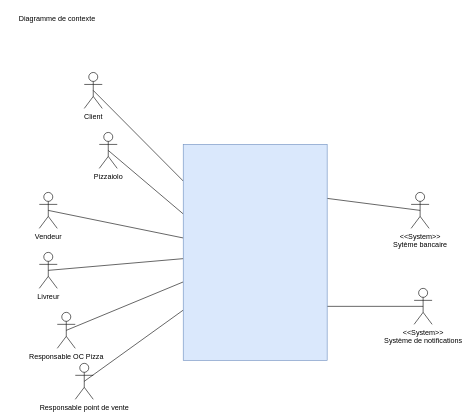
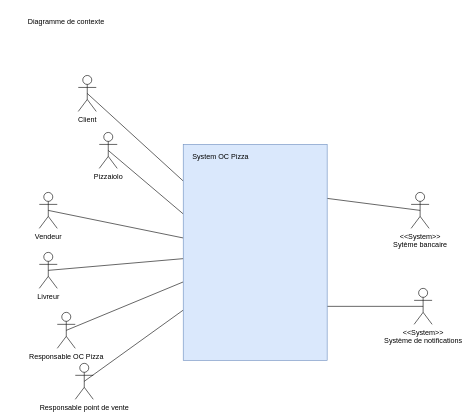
node "Diagramme de contexte": moved (57, 18) -> (66, 21)
node "Client": moved (93, 90) -> (87, 93)
node "System OC Pizza": added
